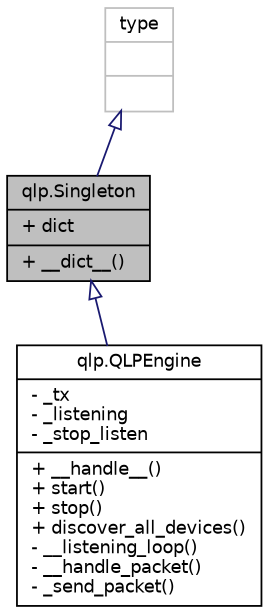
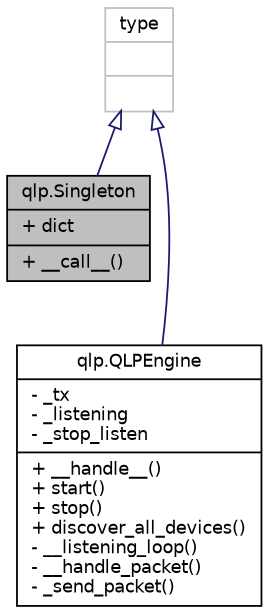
node "qlp.Singleton": text "+ __dict__()" -> "+ __call__()"
edge "qlp.QLPEngine" -> "qlp.Singleton": now "qlp.QLPEngine" -> "type"
